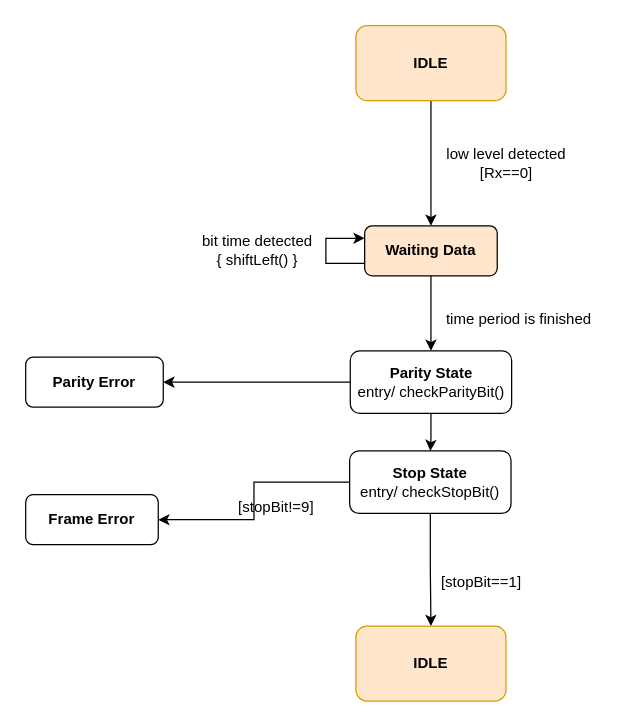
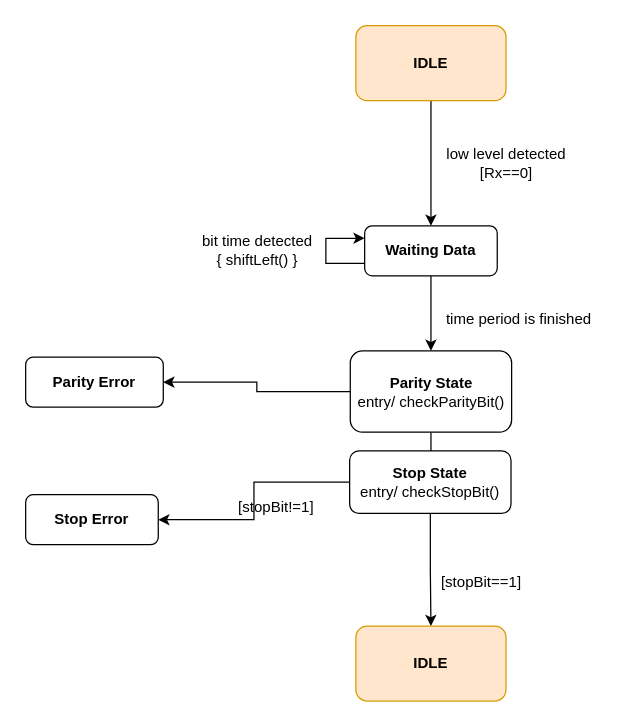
node "Waiting Data": fillcolor #ffe6cc -> #ffffff
node "Parity State entry/ checkParityBit()": size 161x63 -> 161x81
node "[stopBit!=9]": label "[stopBit!=9]" -> "[stopBit!=1]"
node "Frame Error": label "Frame Error" -> "Stop Error"
